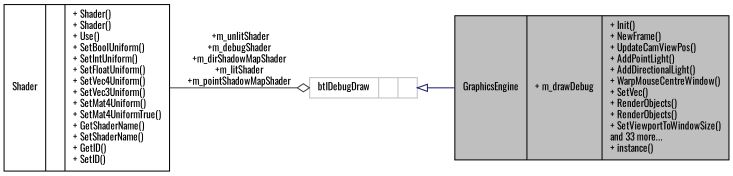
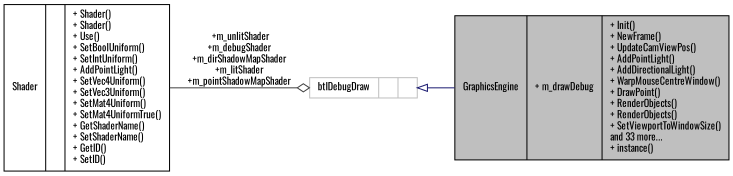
node "Shader": text "+ SetFloatUniform()" -> "+ AddPointLight()"
node "GraphicsEngine": text "+ SetVec()" -> "+ DrawPoint()"
